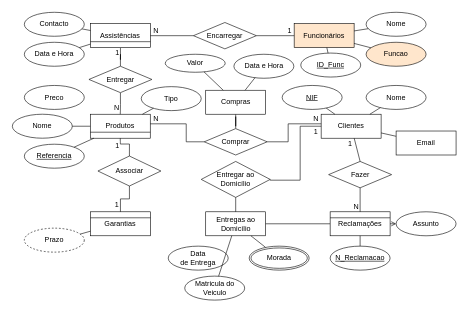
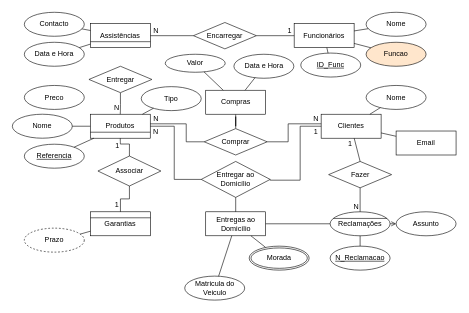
node "Funcionários": fillcolor #ffe6cc -> #ffffff
edge "Assistências" -- "Entregar": removed, label "1"
node "NIF": removed
edge "NIF" -- "Clientes": removed
edge "Produtos" -- "Entregar ao Domicílio": added, label "N"
node "Reclamações": shape rectangle -> ellipse
node "Data de Entrega": removed
